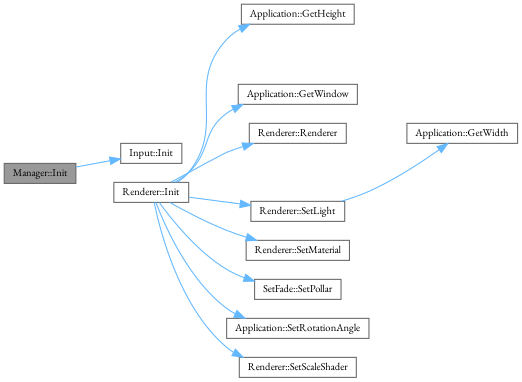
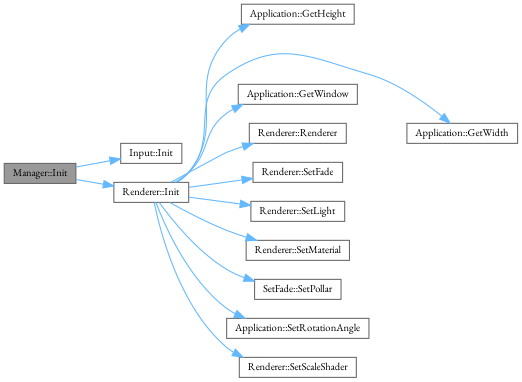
node "Renderer::SetFade": added
edge "Renderer::SetLight" -> "Application::GetWidth": now "Renderer::Init" -> "Application::GetWidth"
edge "Manager::Init" -> "Renderer::Init": added
